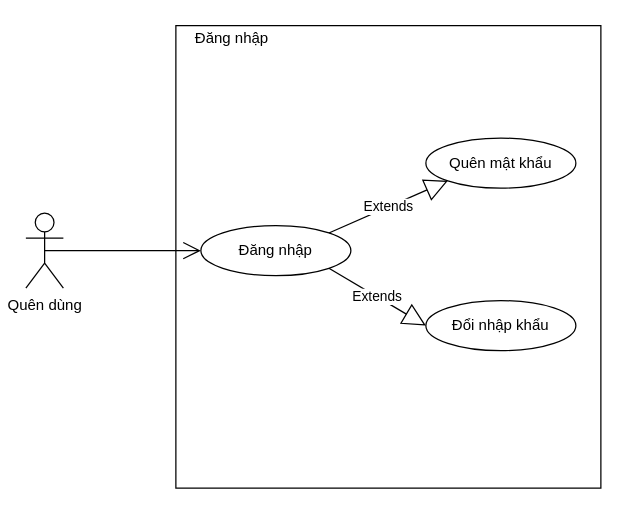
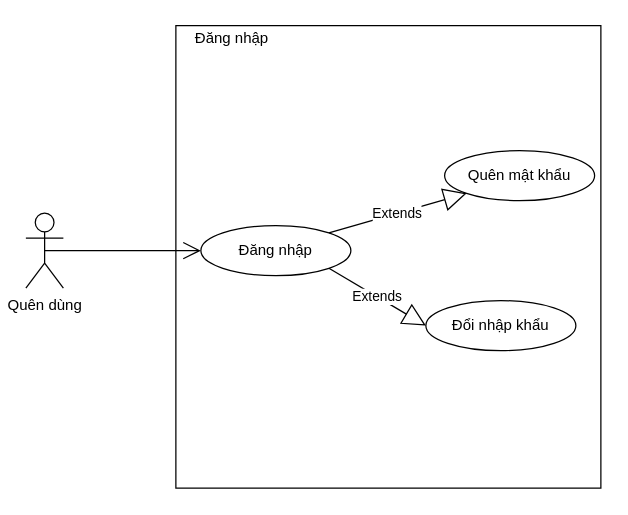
node "Quên mật khẩu": moved (501, 163) -> (519, 176)
